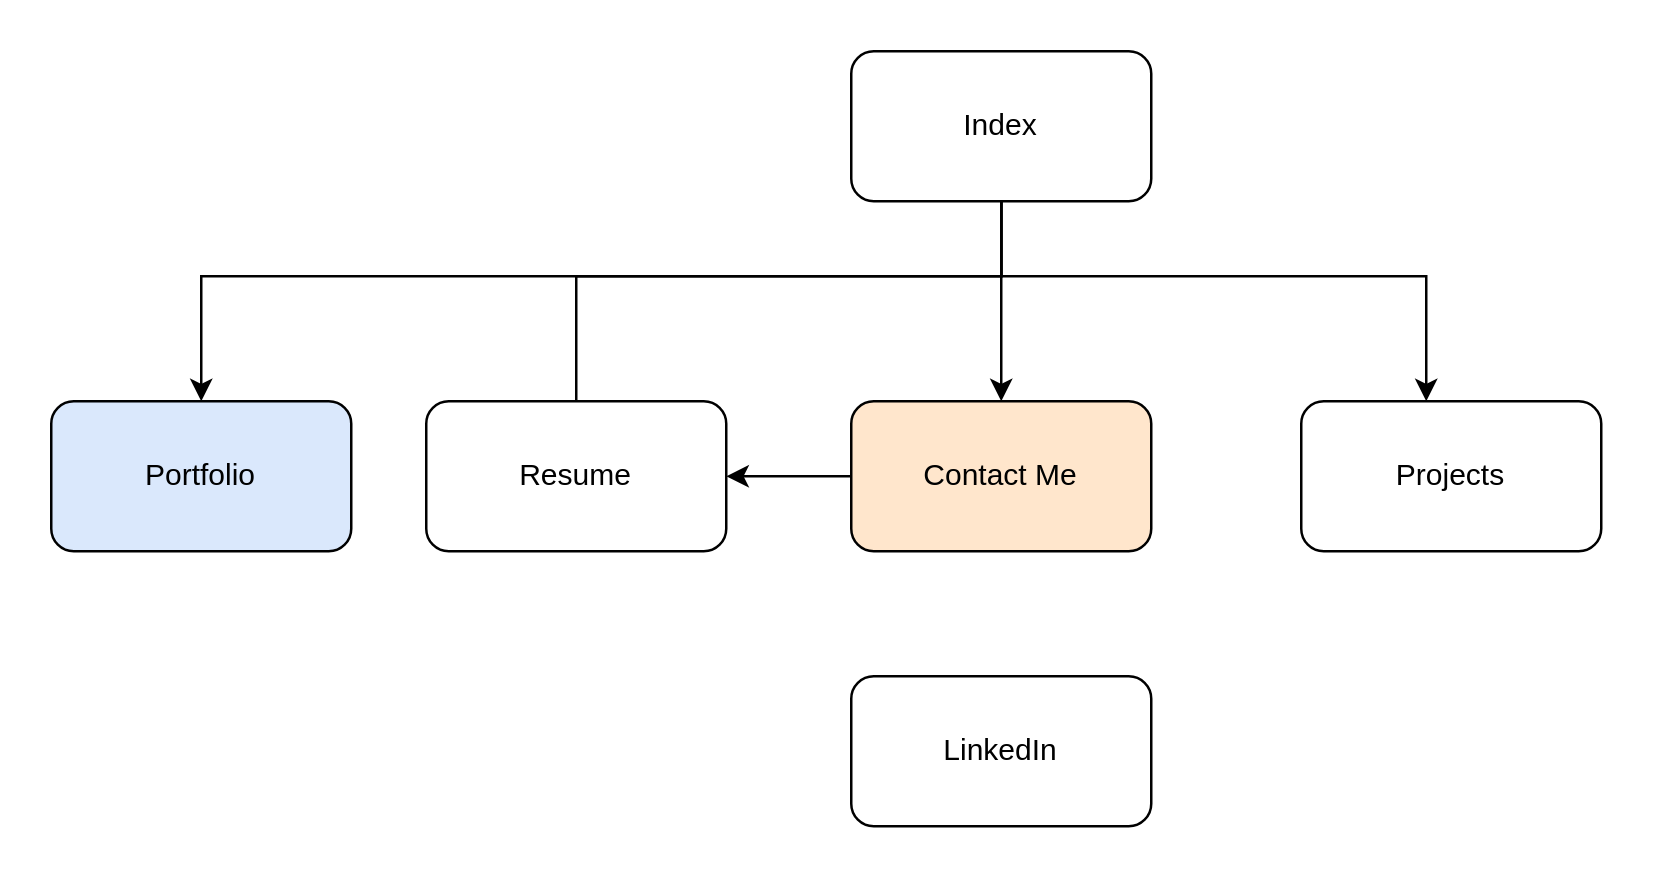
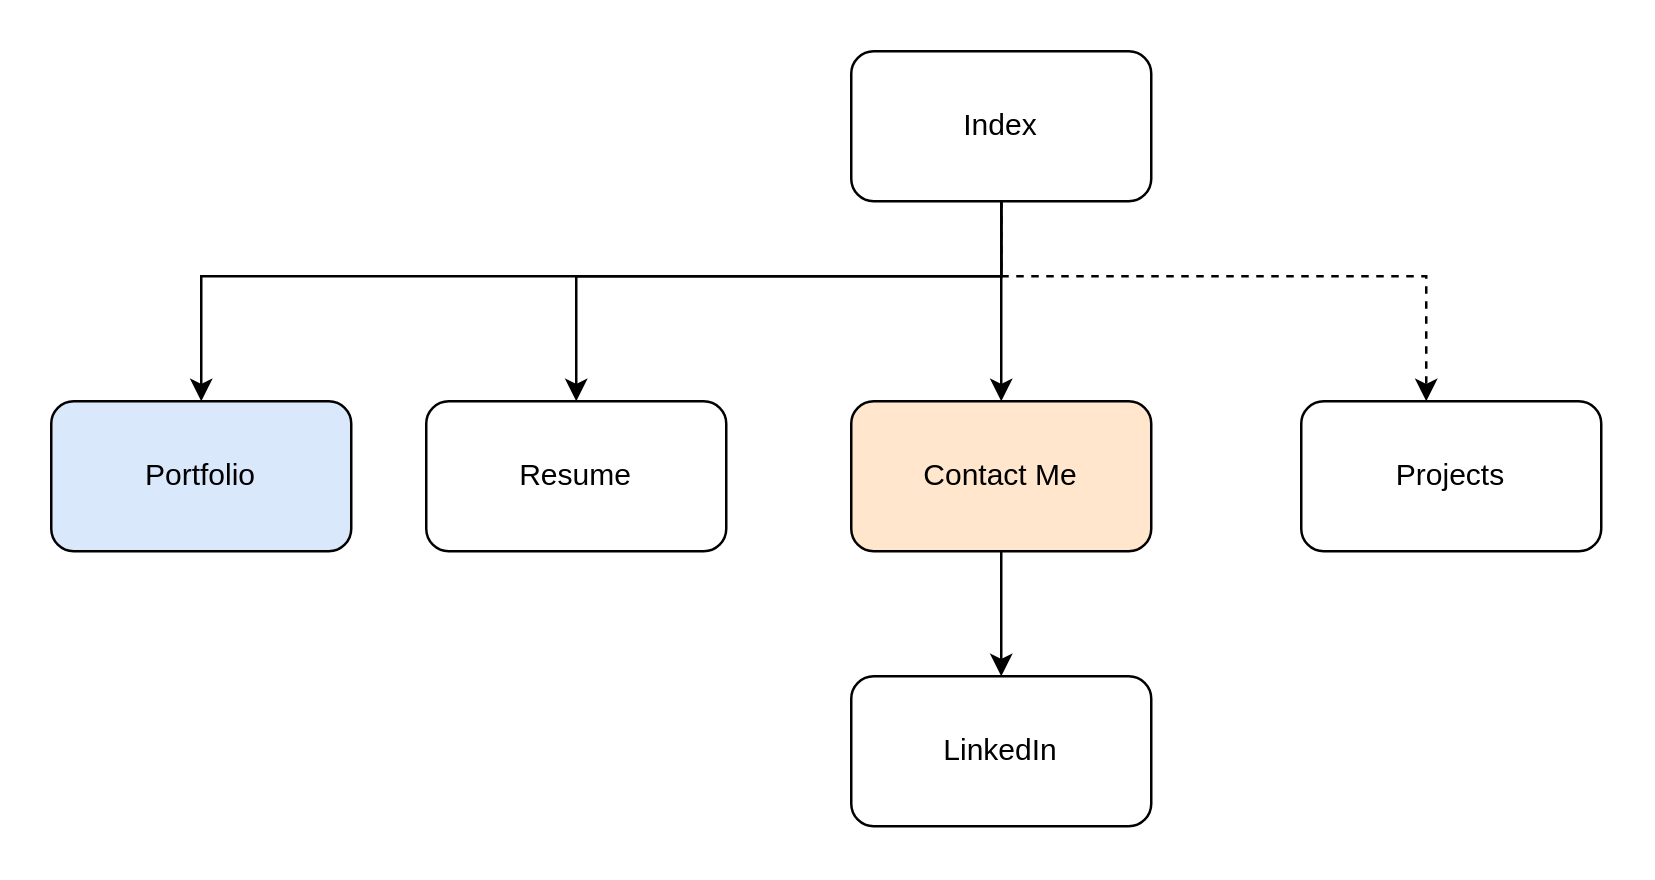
edge "Index" -> "Projects": style solid -> dashed
edge "Index" -- "Resume": arrowhead none -> classic
edge "Contact Me" -> "Resume": now "Contact Me" -> "LinkedIn"
